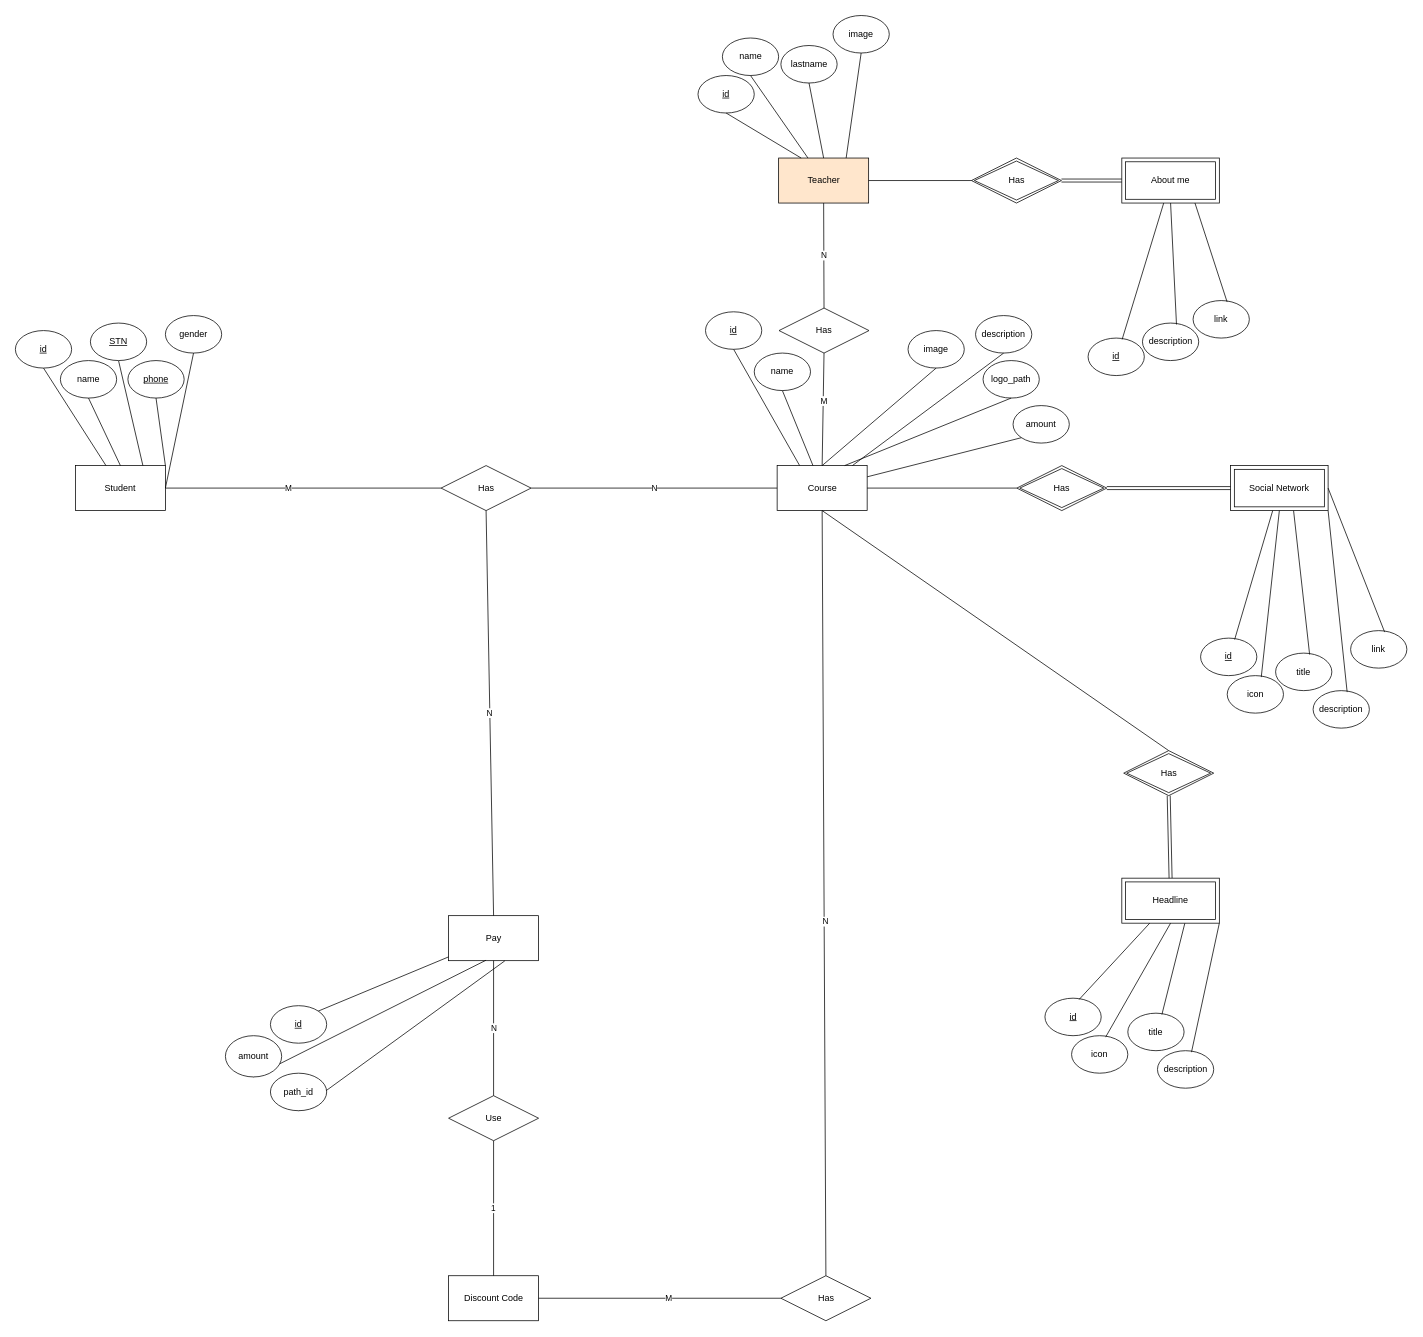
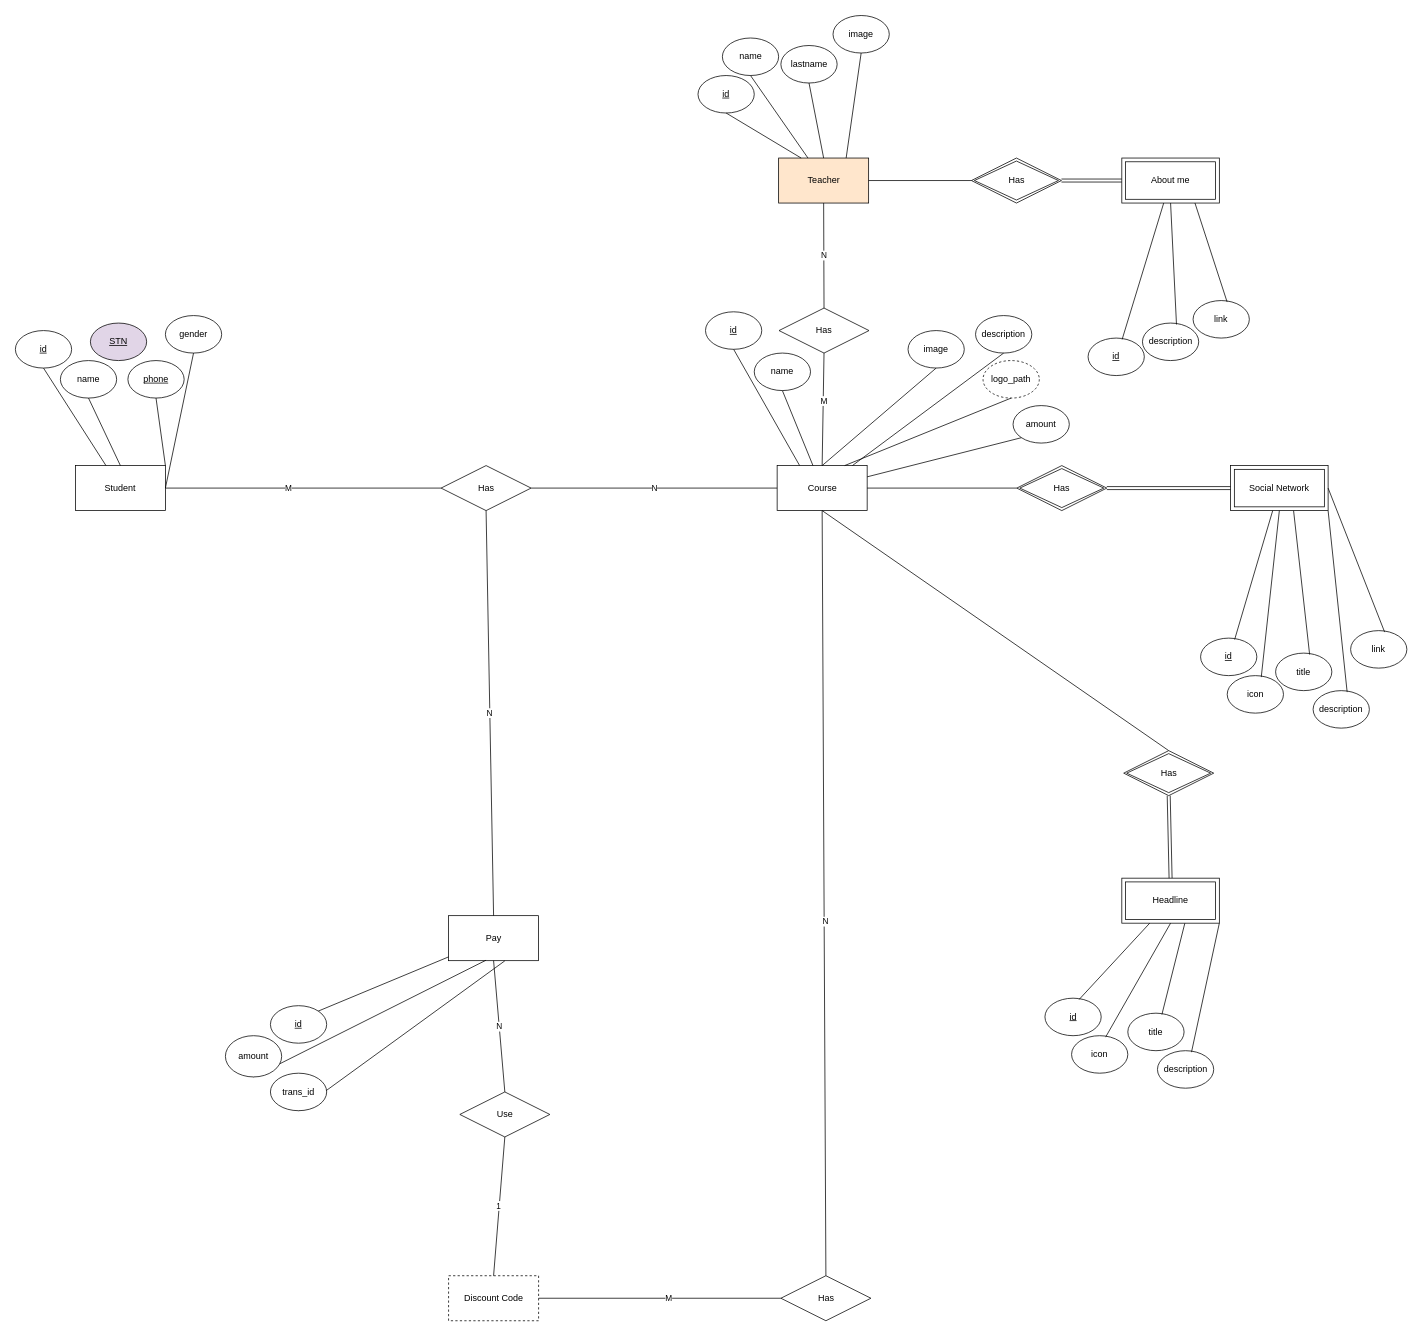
node "STN": fillcolor #ffffff -> #e1d5e7
node "logo_path": style solid -> dashed
edge "STN" -- "Student": removed
node "path_id": label "path_id" -> "trans_id"
node "Use": moved (494, 1118) -> (505, 1114)
node "Discount Code": style solid -> dashed
